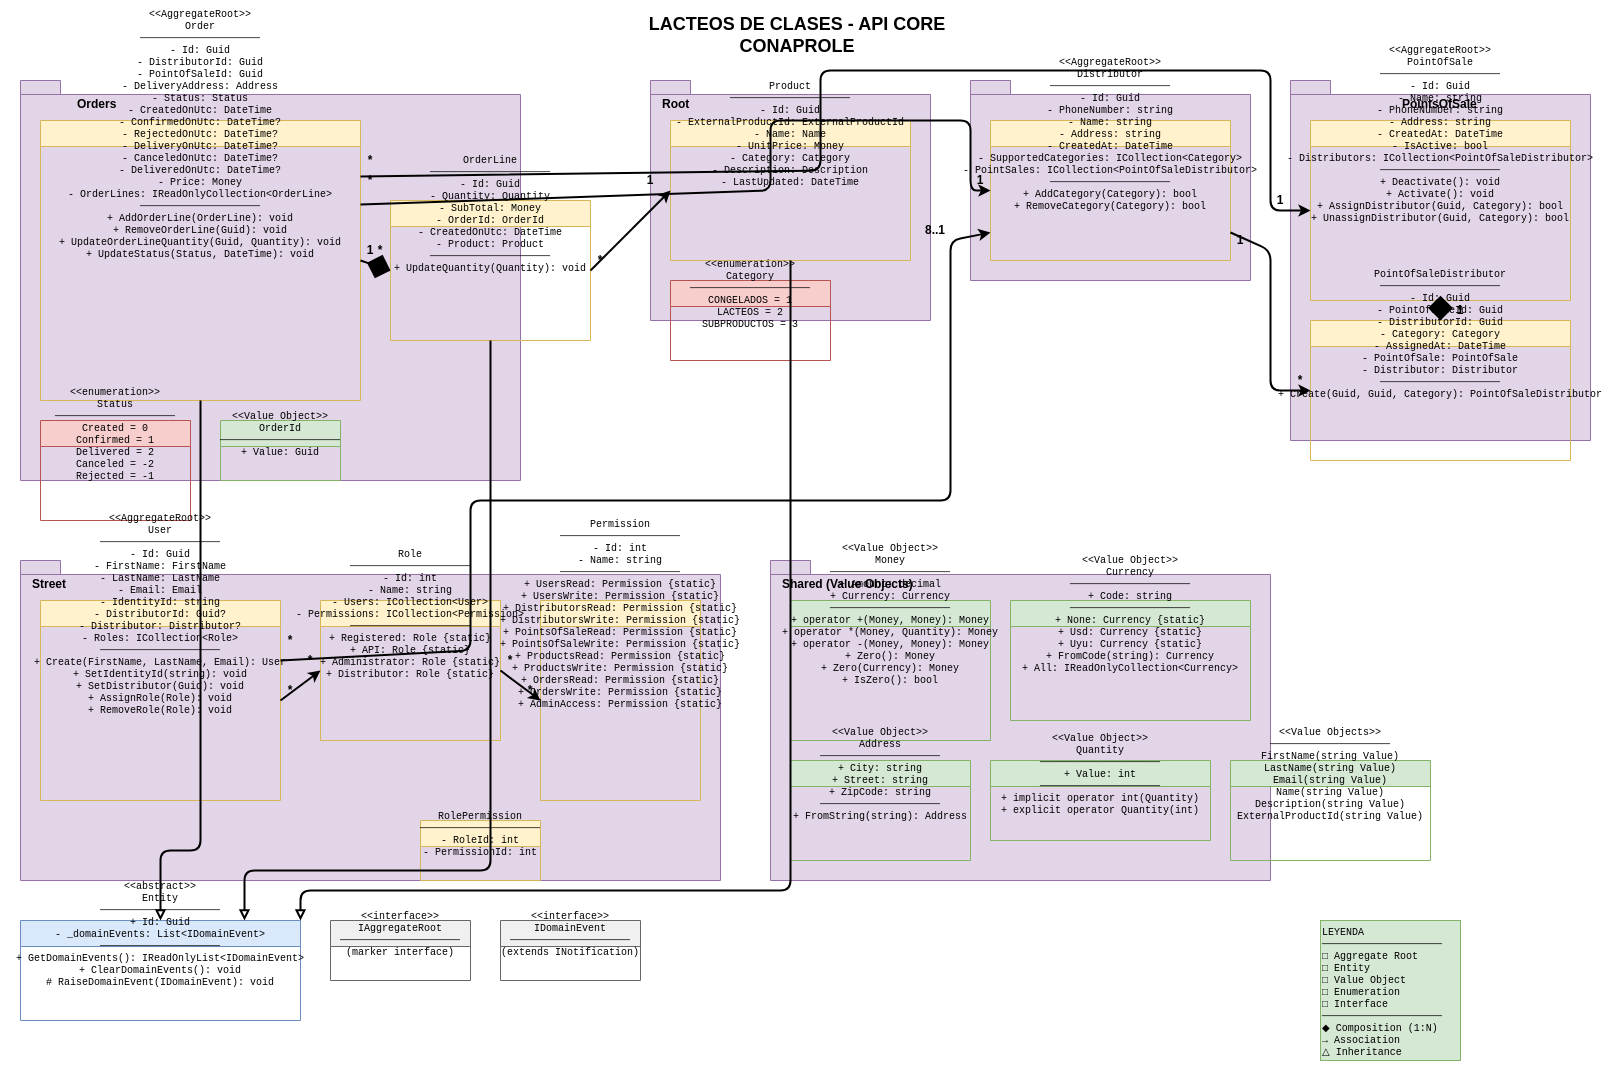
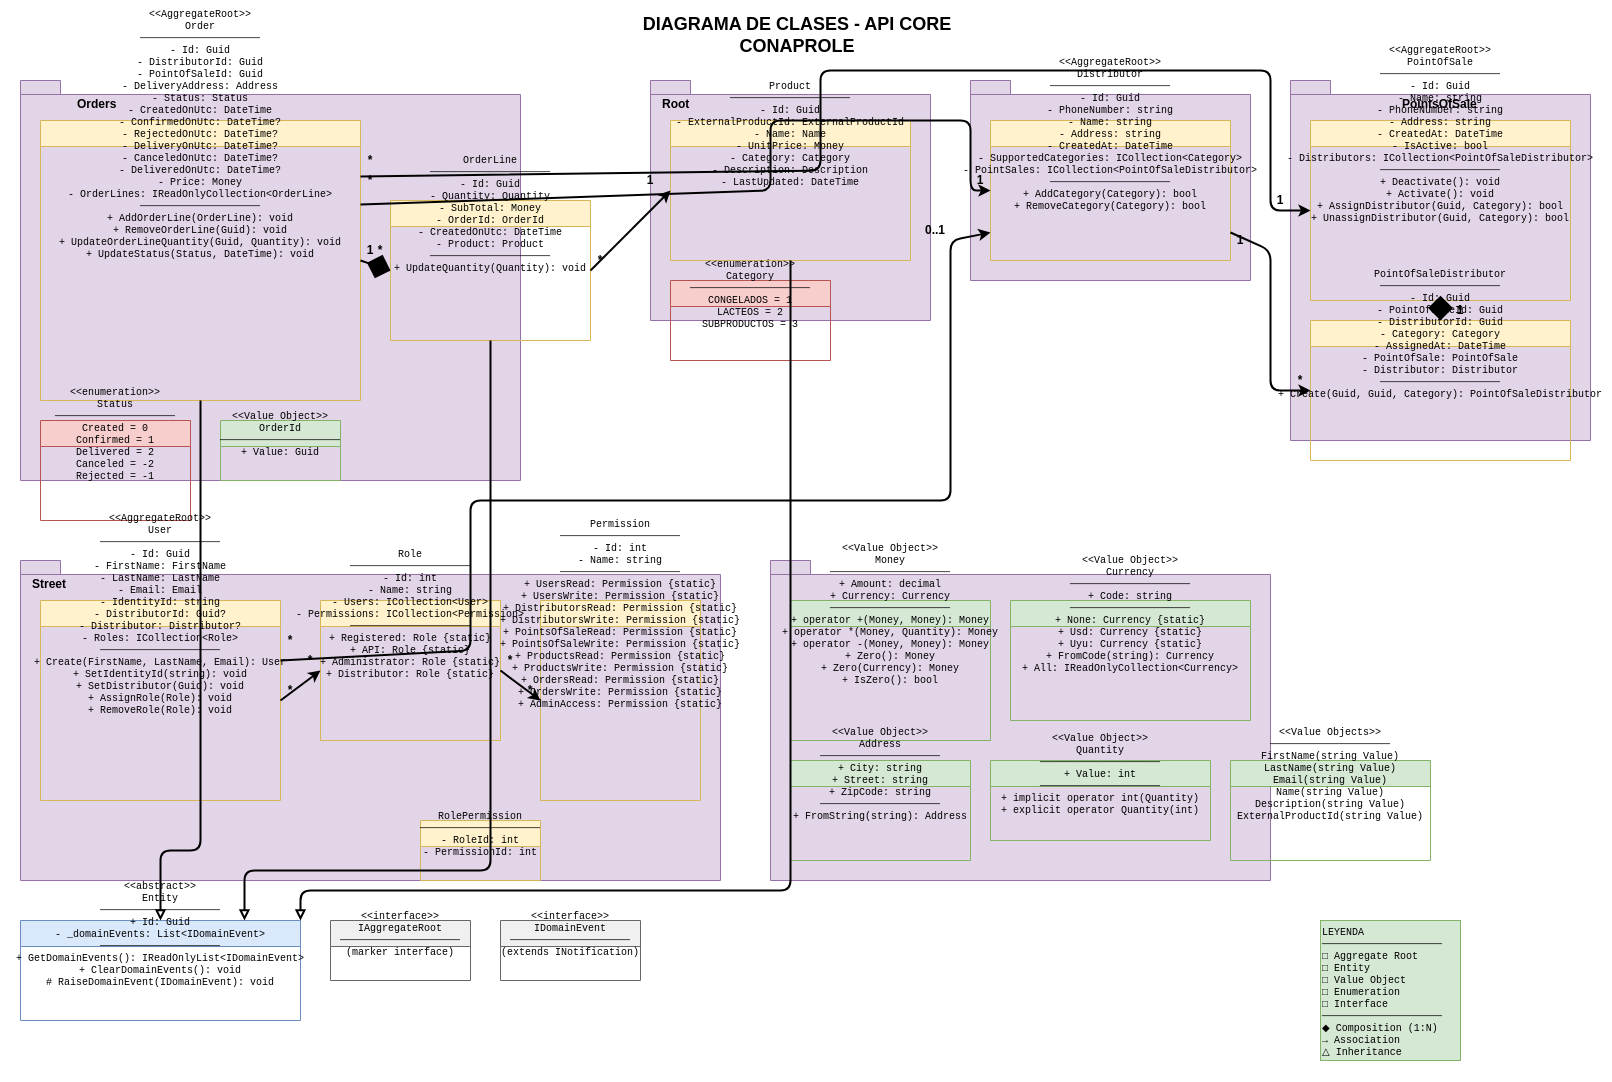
node "LACTEOS DE CLASES - API CORE CONAPROLE": label "LACTEOS DE CLASES - API CORE CONAPROLE" -> "DIAGRAMA DE CLASES - API CORE CONAPROLE"
node "8..1": label "8..1" -> "0..1"
node "Shared (Value Objects)": removed
